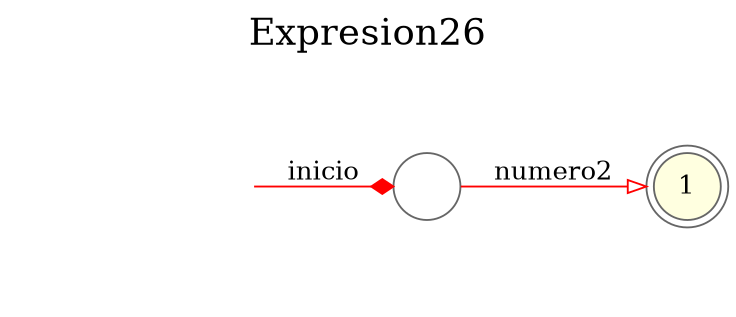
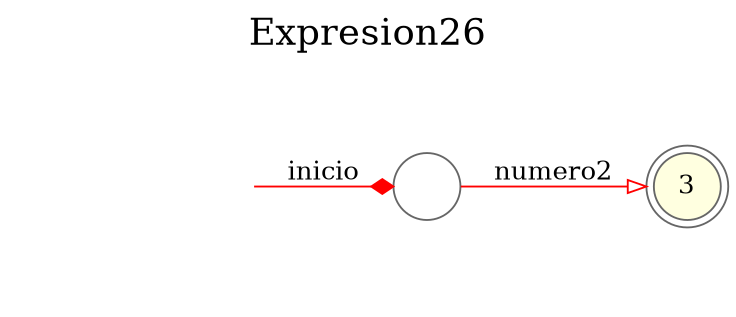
node "1": label "1" -> "3"
